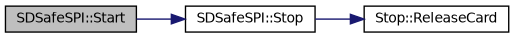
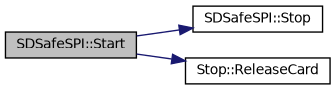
edge "SDSafeSPI::Stop" -> "Stop::ReleaseCard": now "SDSafeSPI::Start" -> "Stop::ReleaseCard"
